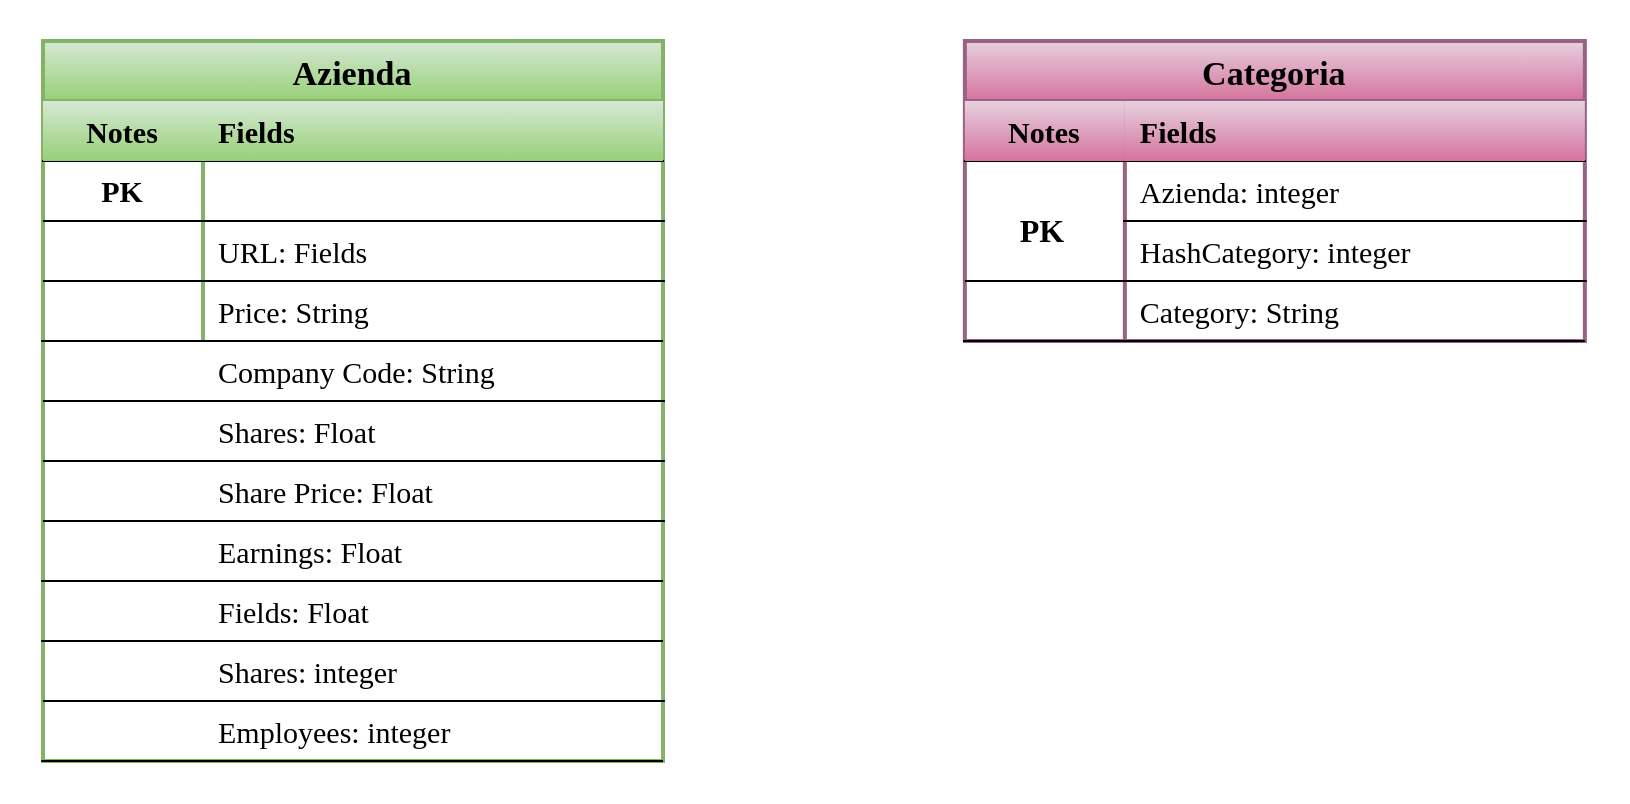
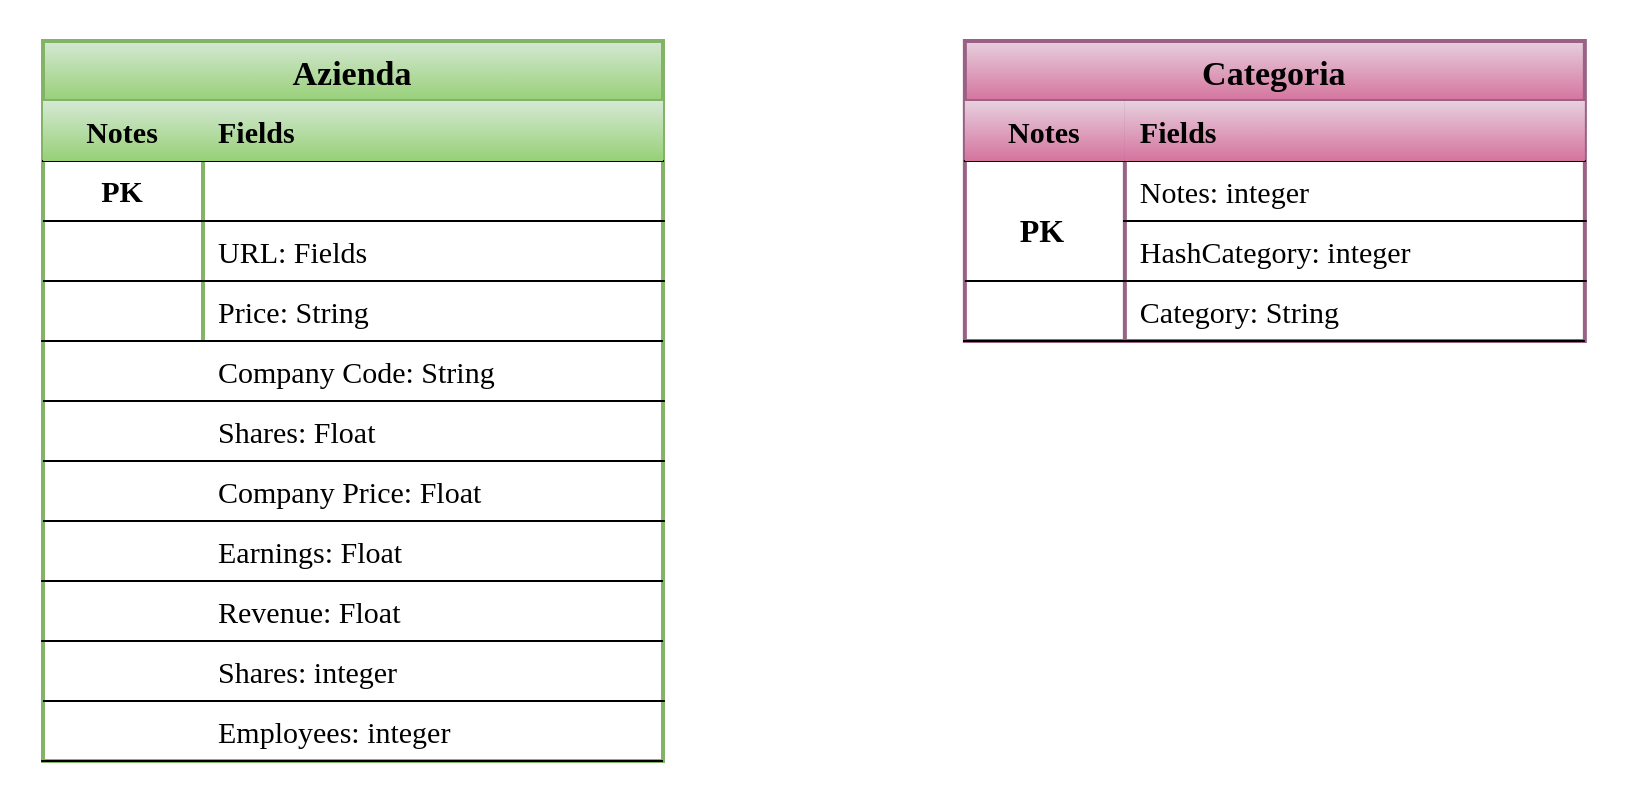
node "Azienda: integer": label "Azienda: integer" -> "Notes: integer"
node "Share Price: Float": label "Share Price: Float" -> "Company Price: Float"
node "Fields: Float": label "Fields: Float" -> "Revenue: Float"
